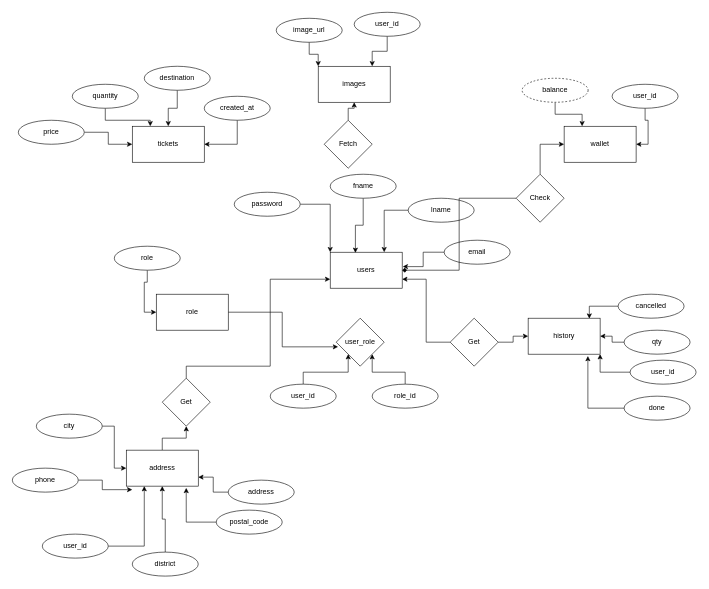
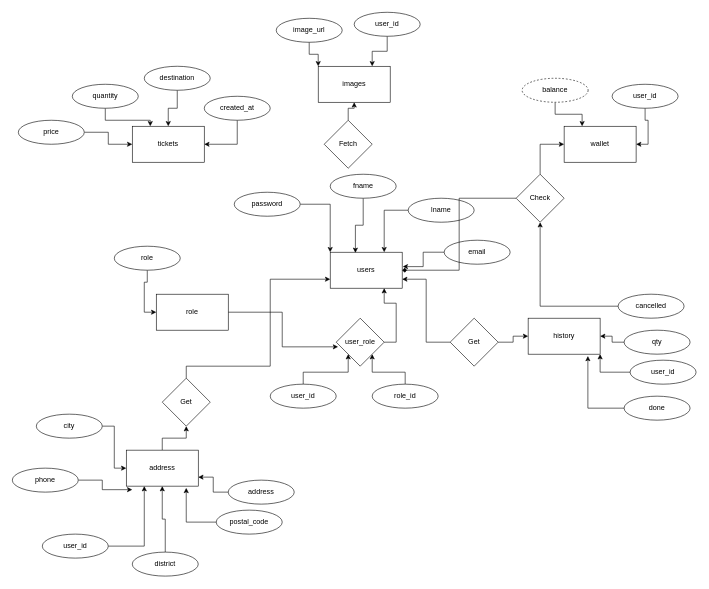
edge "user_role" -> "users": added
edge "cancelled" -> "history": now "cancelled" -> "Check"
